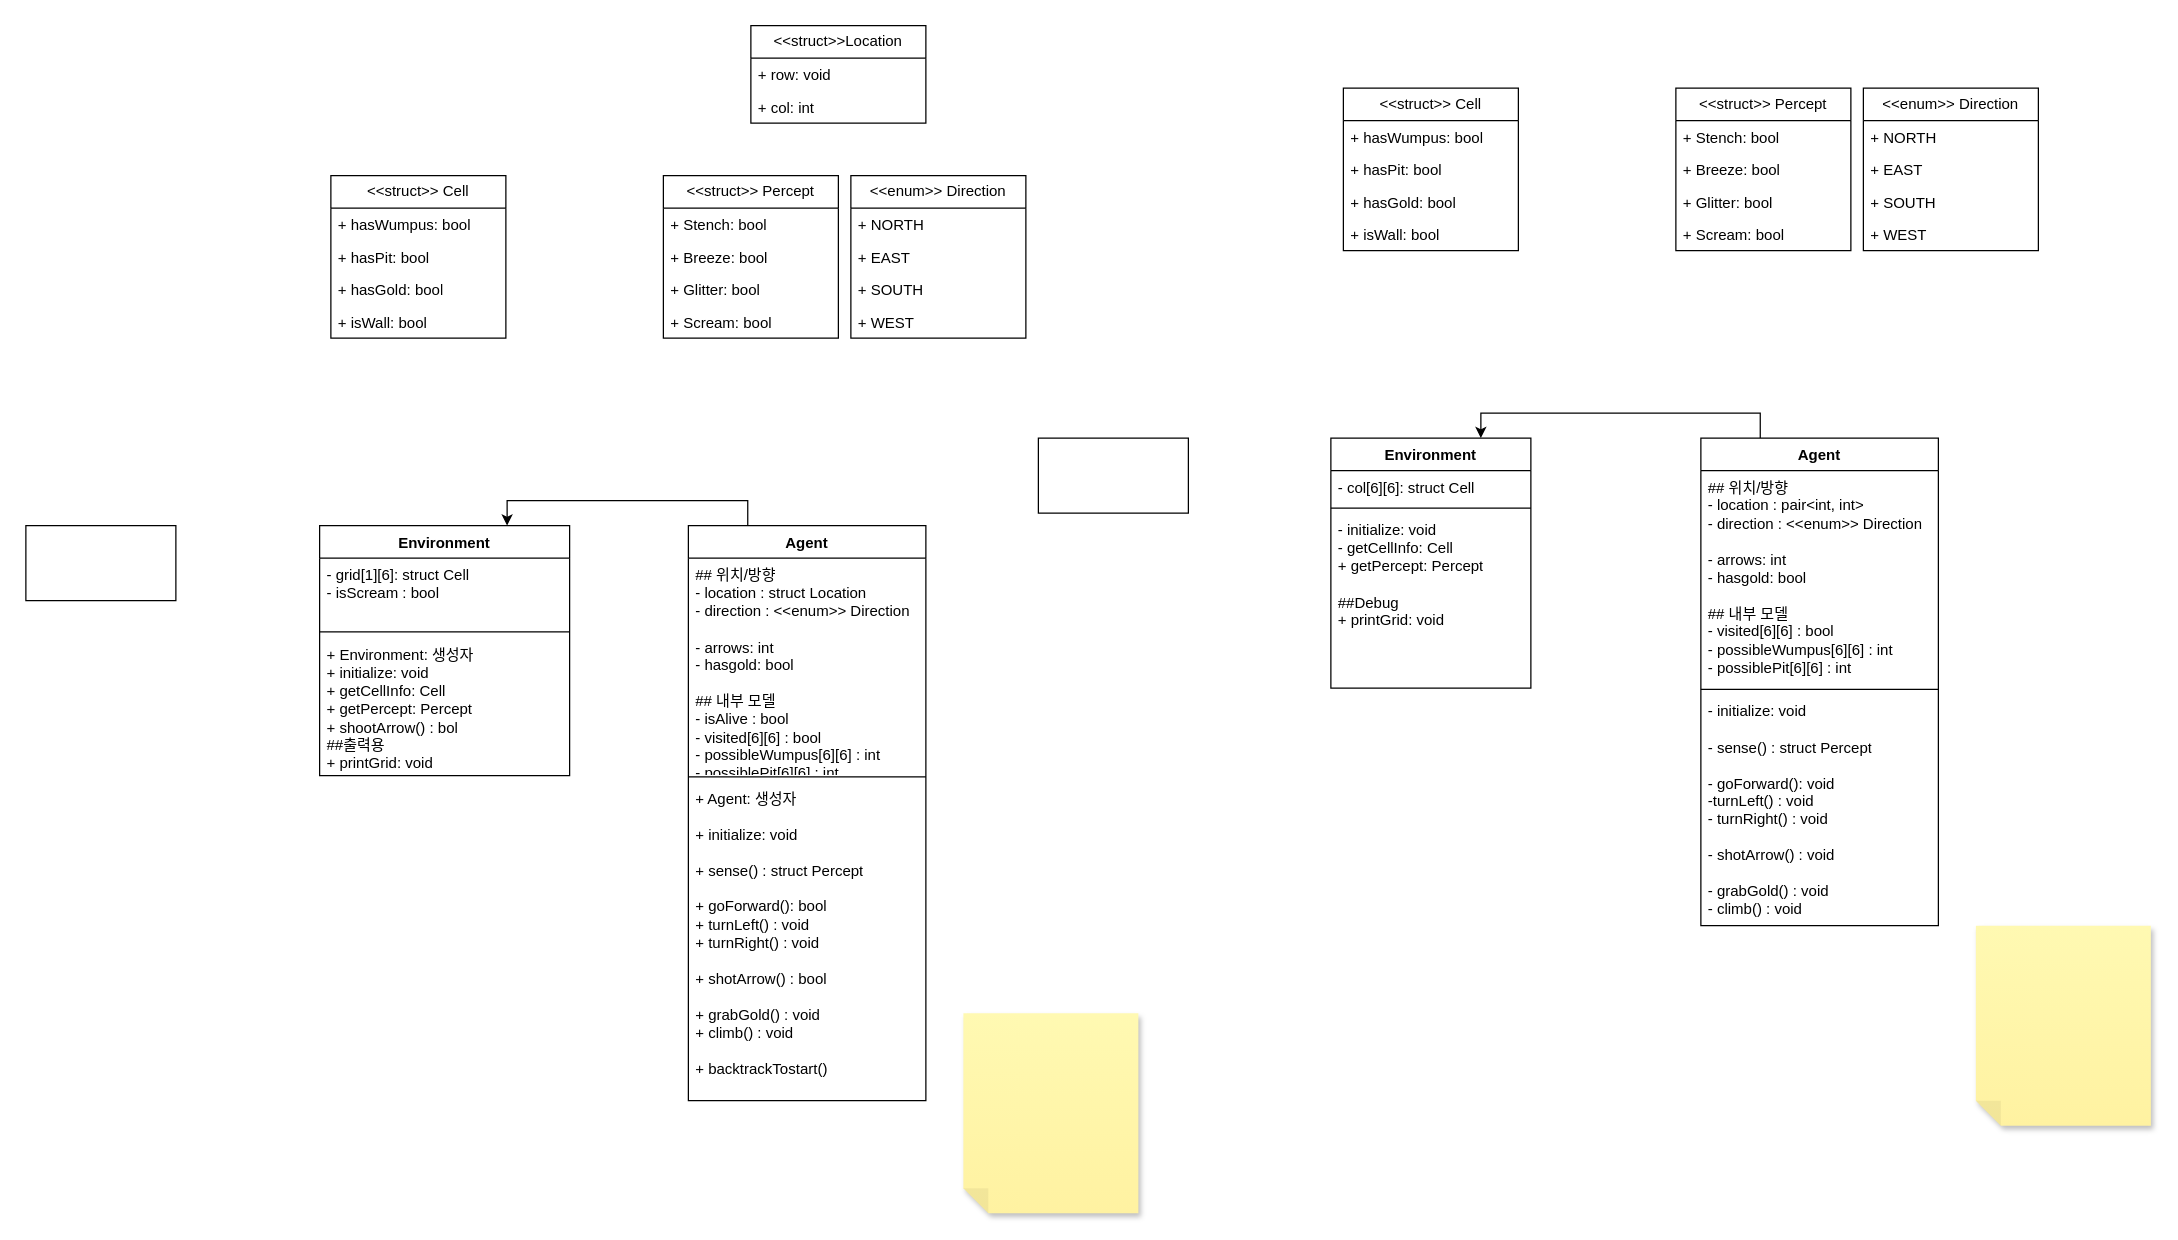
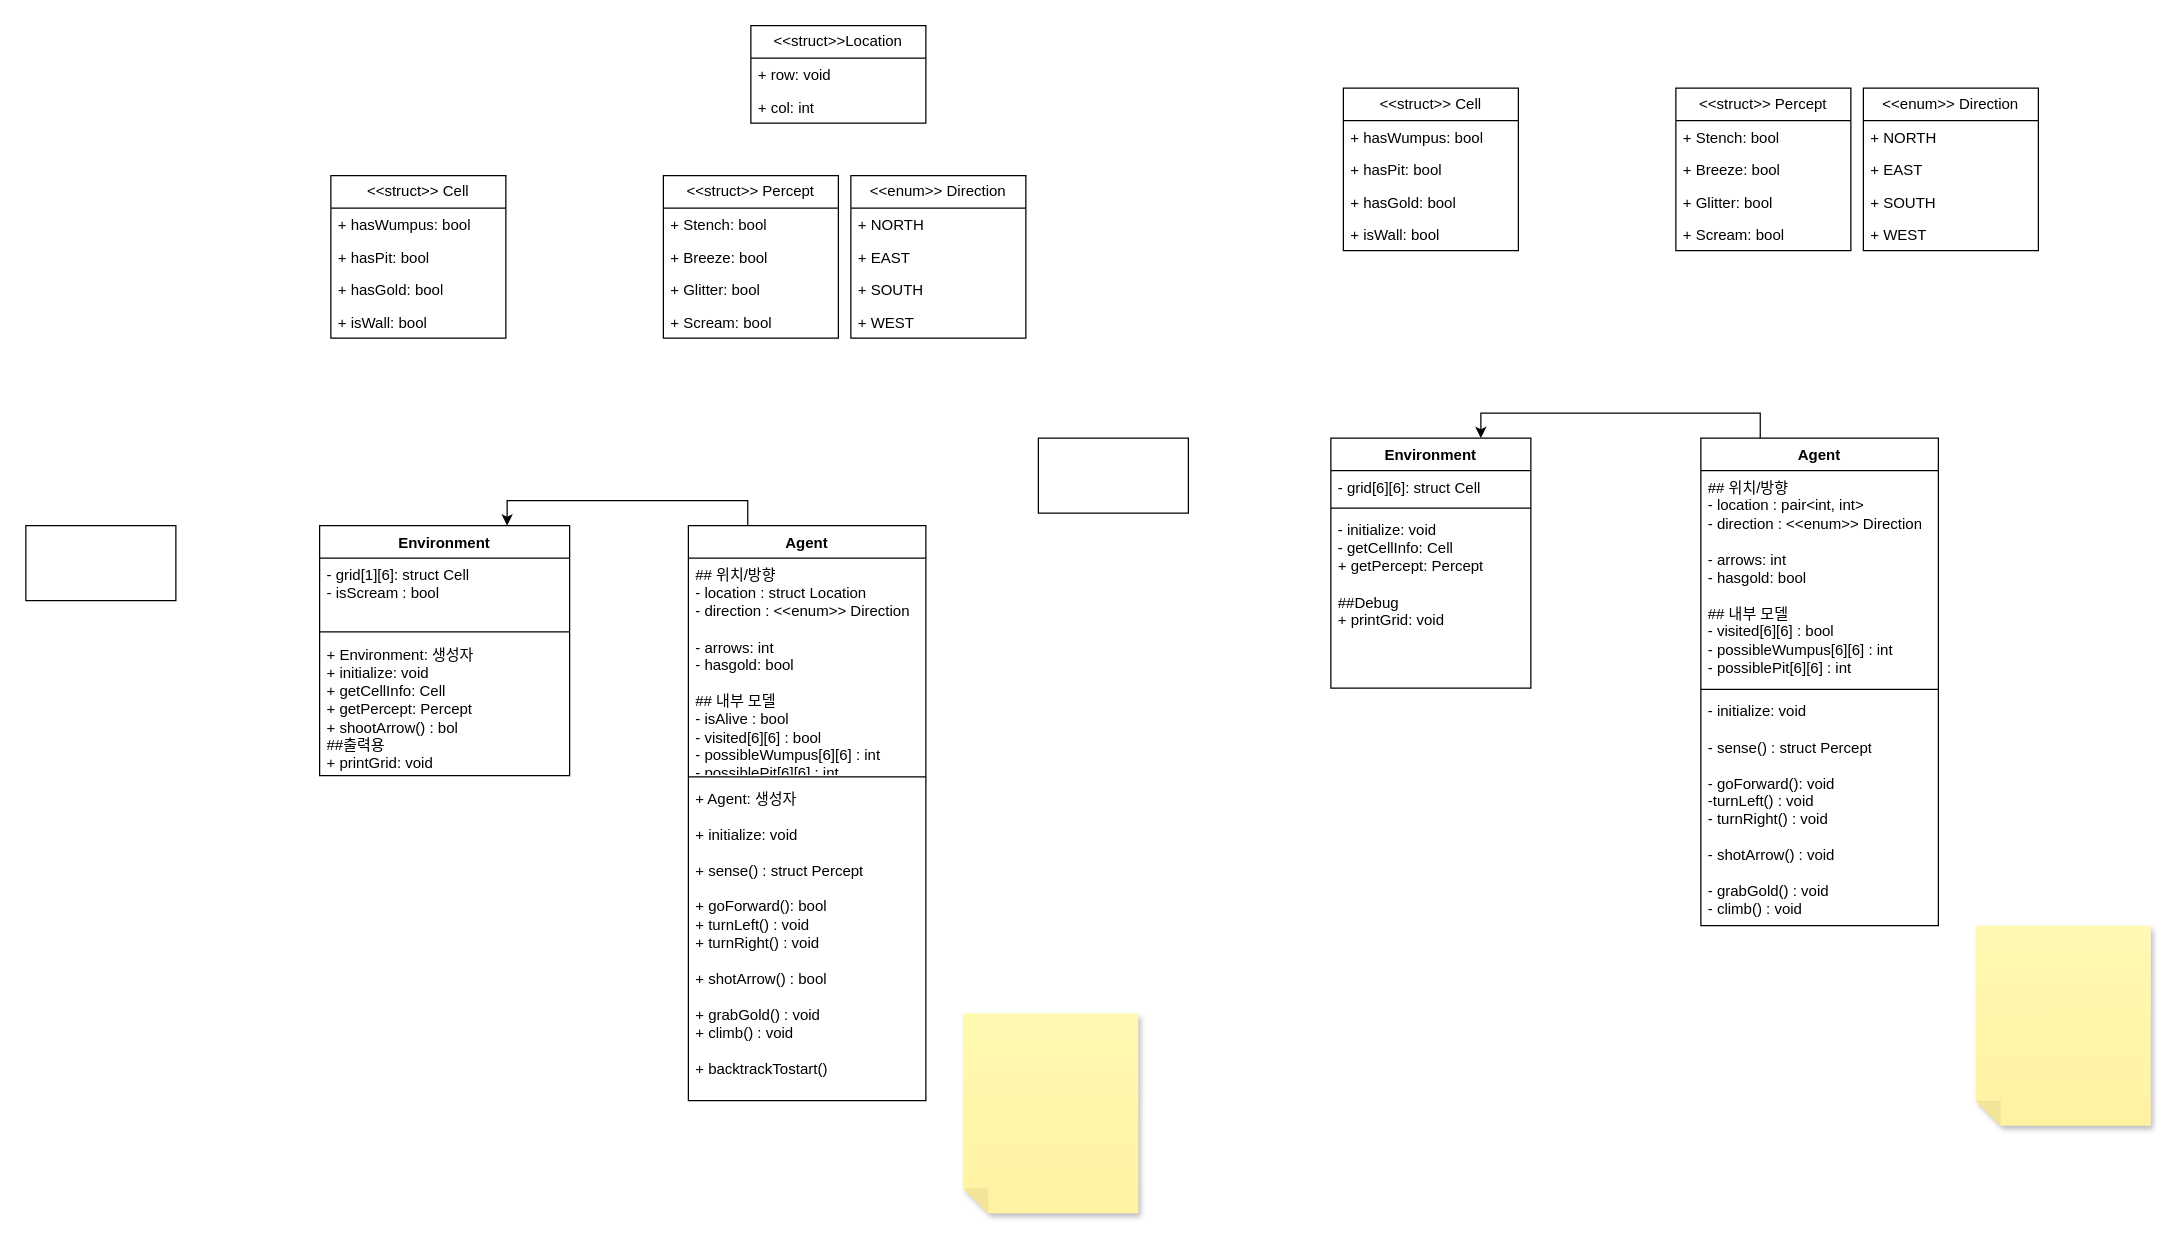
node "- col[6][6]: struct Cell": label "- col[6][6]: struct Cell" -> "- grid[6][6]: struct Cell"
